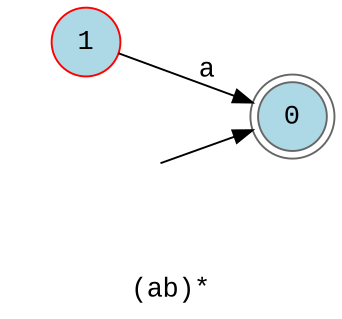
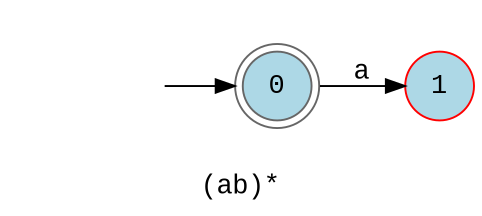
edge "1" -> "0": reversed
